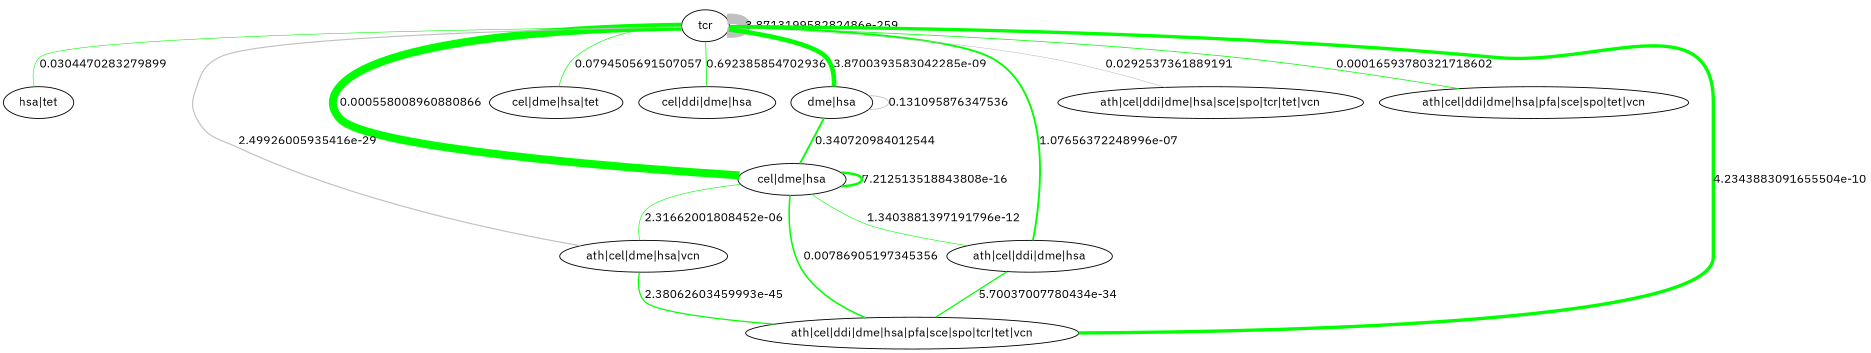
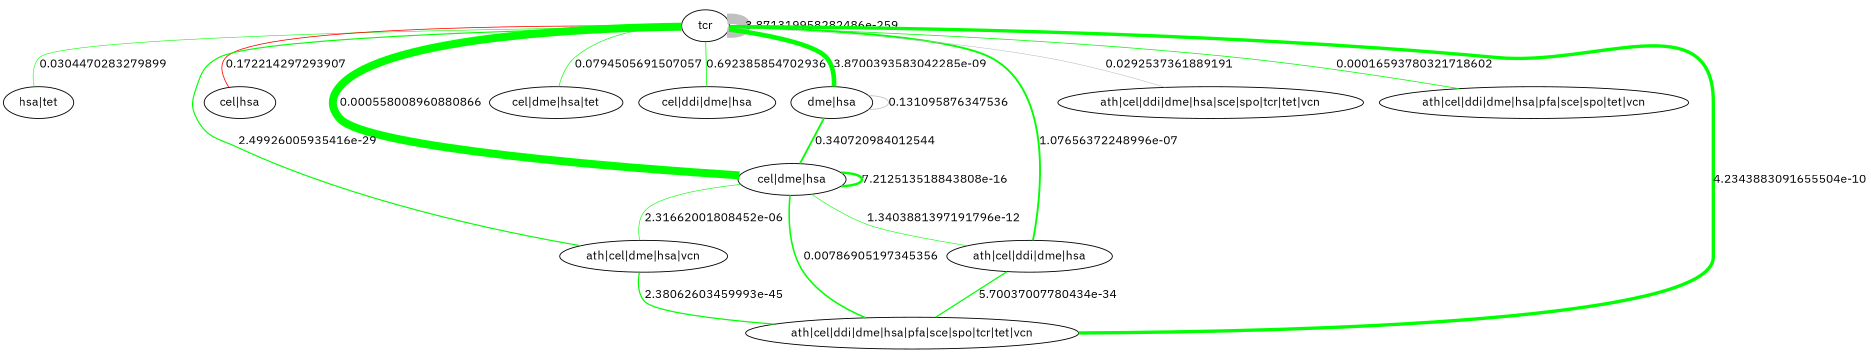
edge "tcr" -- "ath|cel|dme|hsa|vcn": color grey -> green
node "cel|hsa": added
